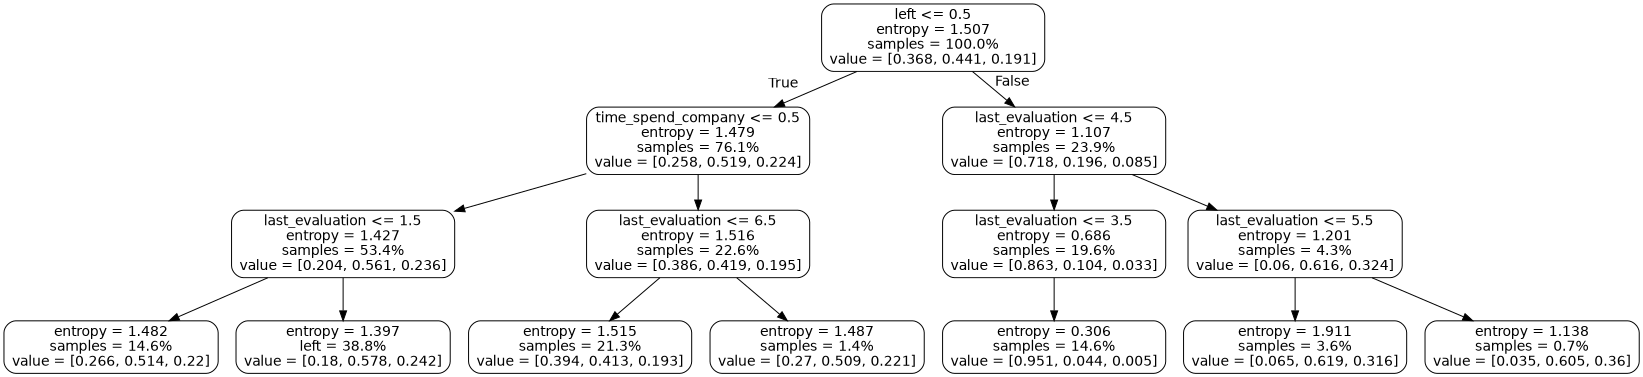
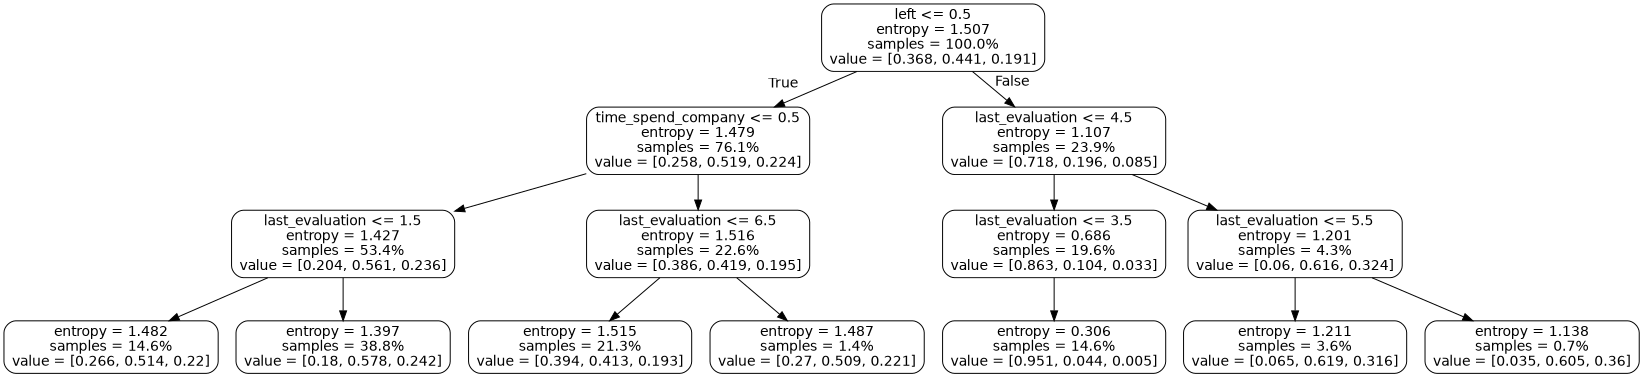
node "entropy = 1.397 left = 38.8% value = [0.18, 0.578, 0.242]": label "entropy = 1.397 left = 38.8% value = [0.18, 0.578, 0.242]" -> "entropy = 1.397 samples = 38.8% value = [0.18, 0.578, 0.242]"
node "entropy = 1.911 samples = 3.6% value = [0.065, 0.619, 0.316]": label "entropy = 1.911 samples = 3.6% value = [0.065, 0.619, 0.316]" -> "entropy = 1.211 samples = 3.6% value = [0.065, 0.619, 0.316]"
